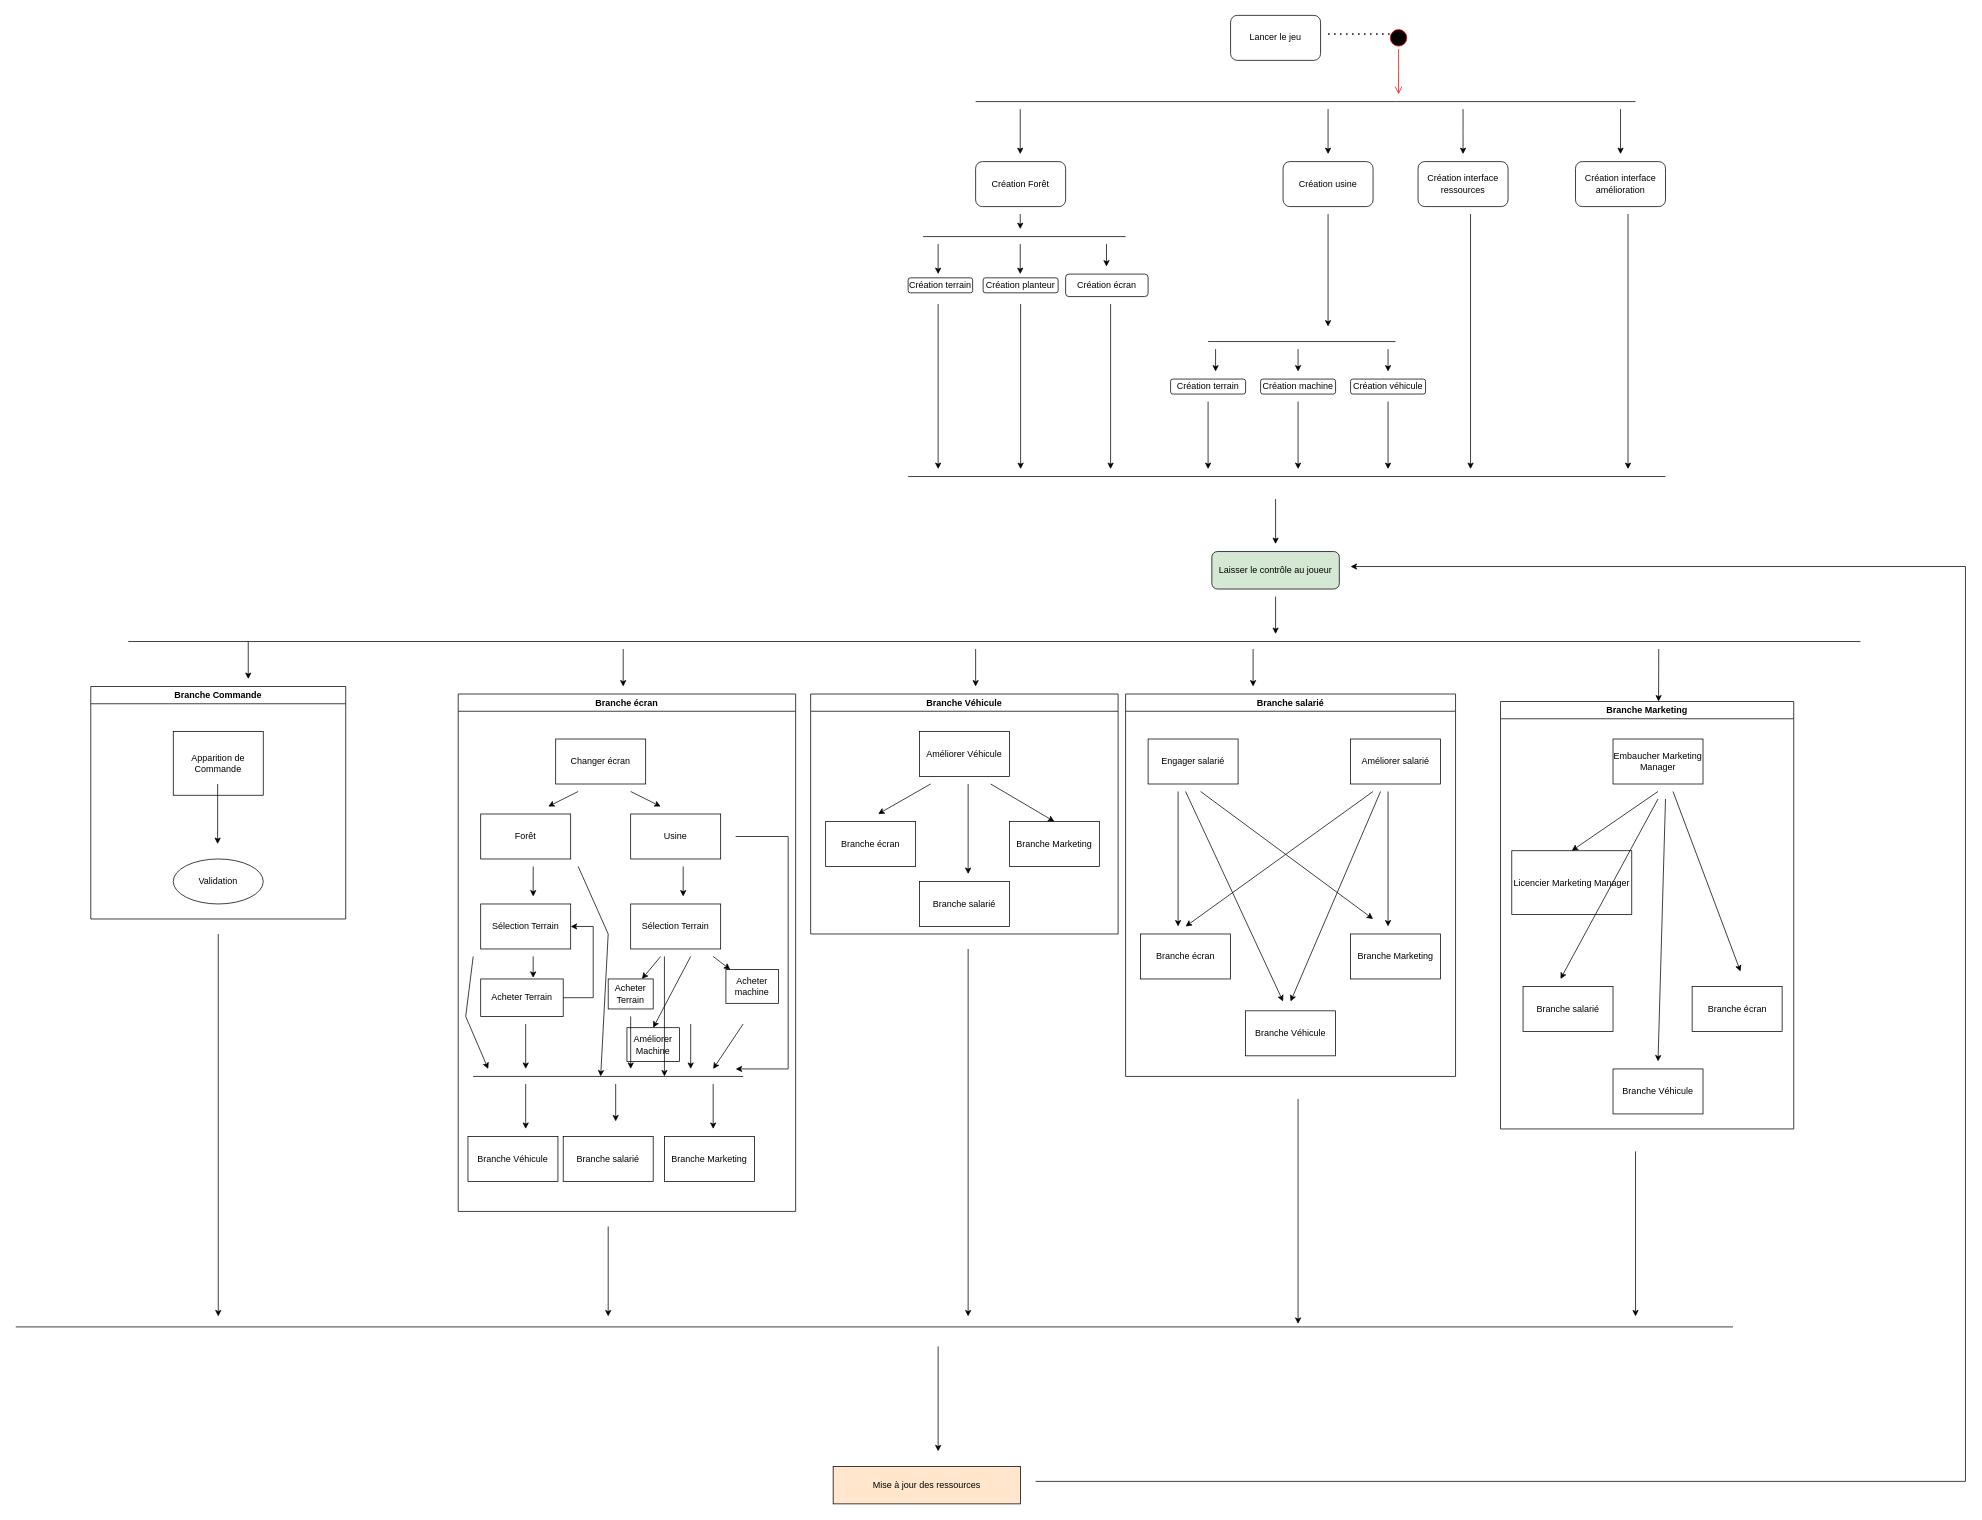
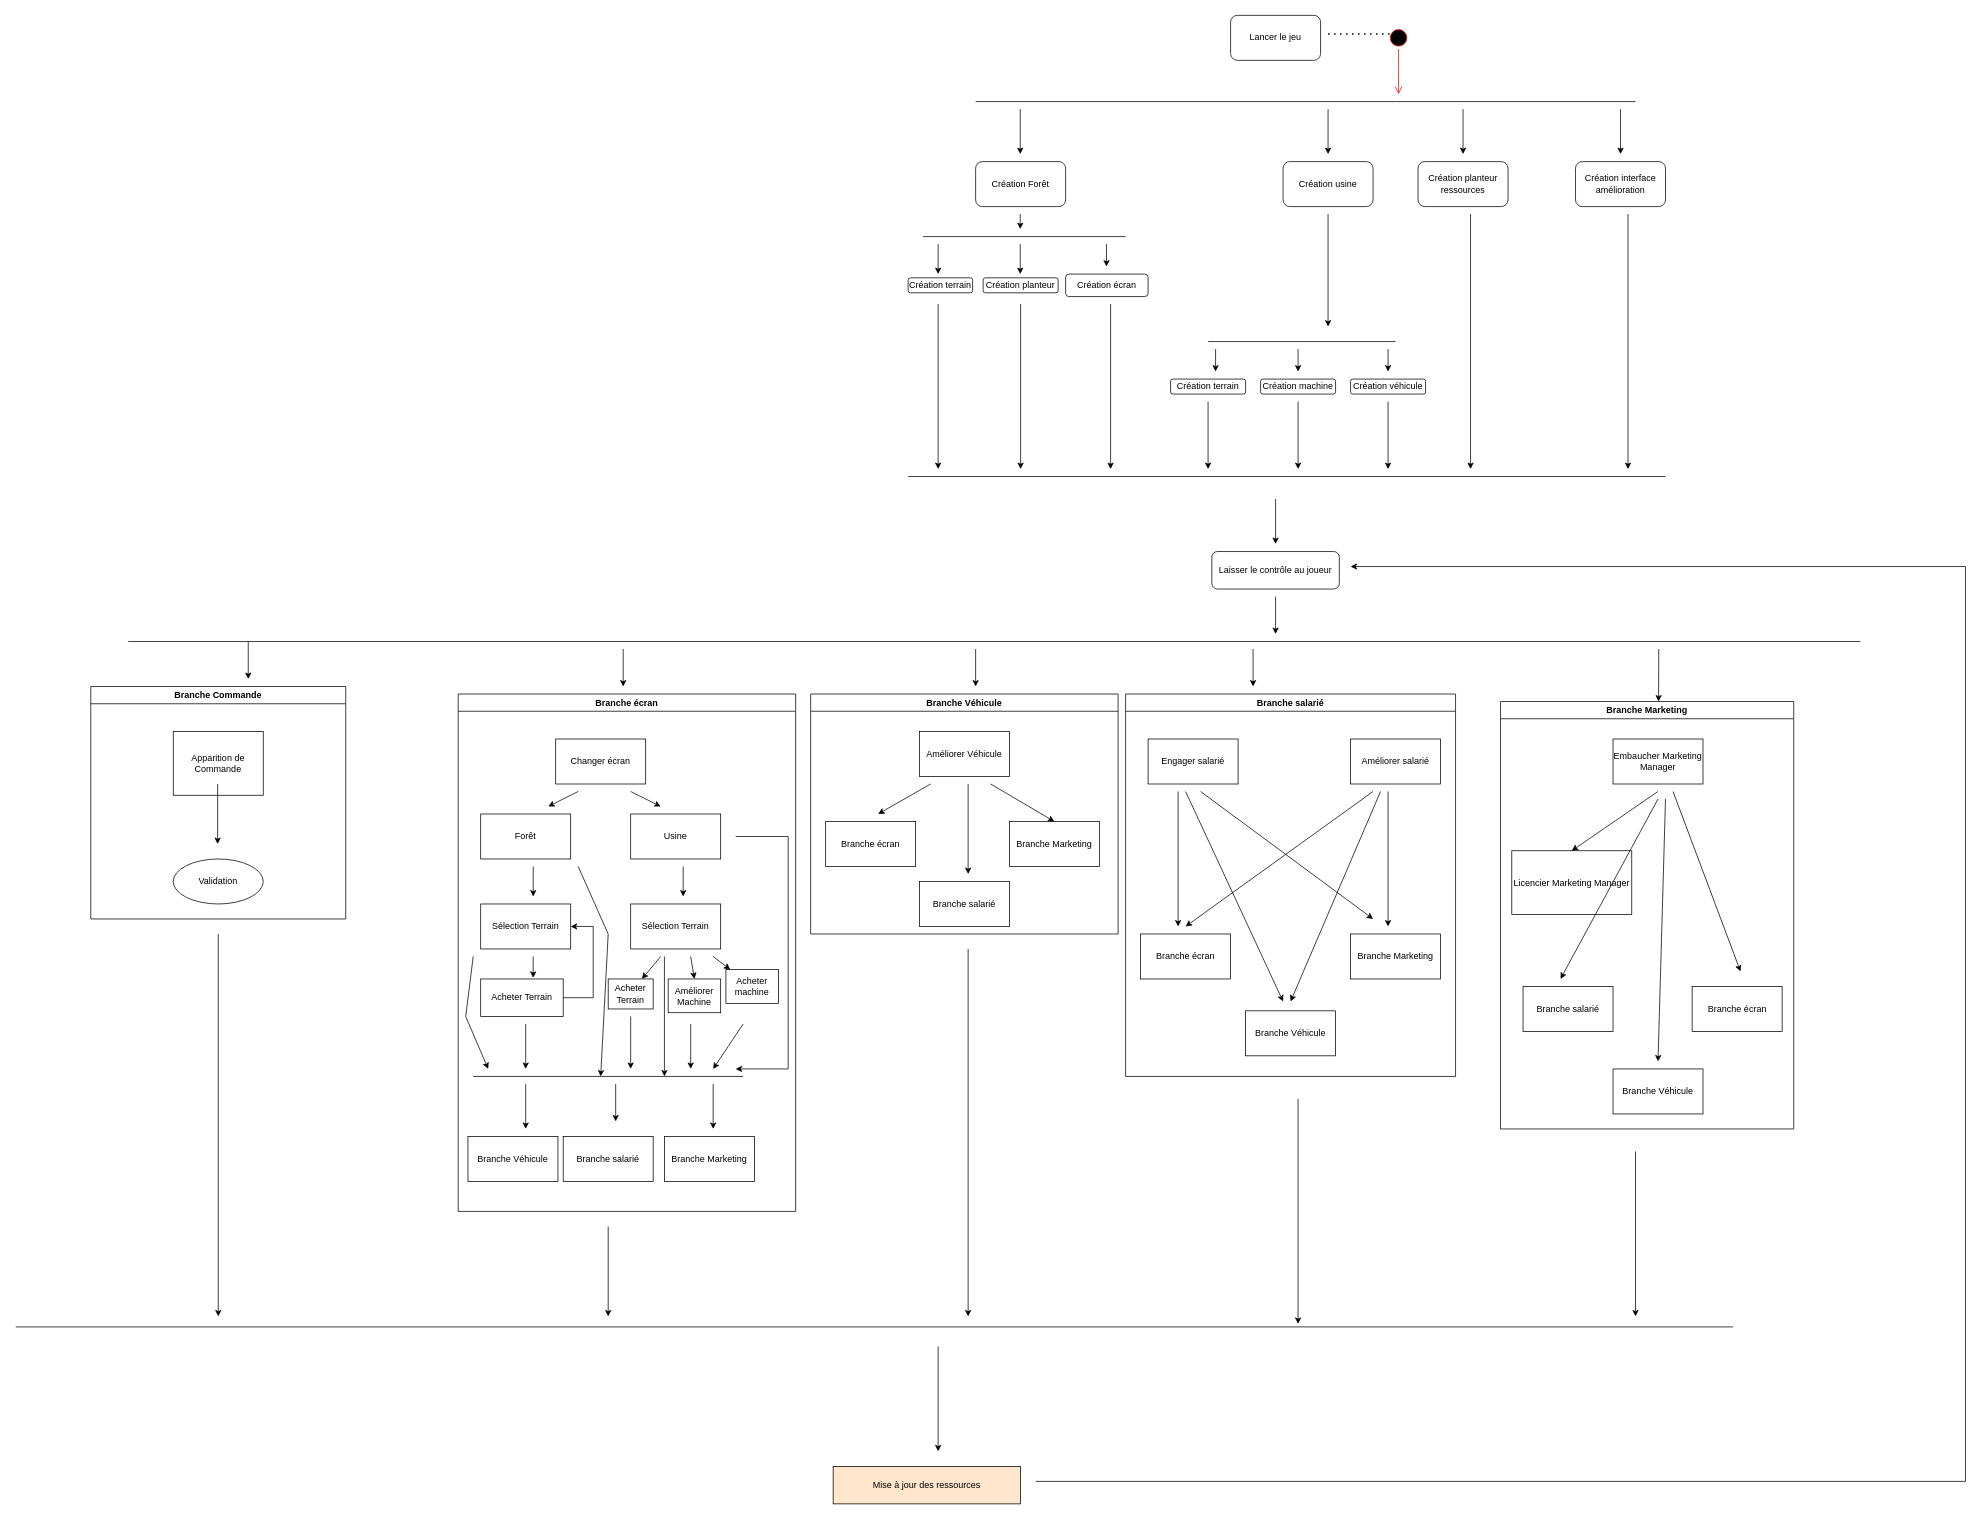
node "Création interface ressources": label "Création interface ressources" -> "Création planteur ressources"
node "Laisser le contrôle au joueur": fillcolor #d5e8d4 -> #ffffff
node "Améliorer Machine": moved (653, 1045) -> (694, 996)
